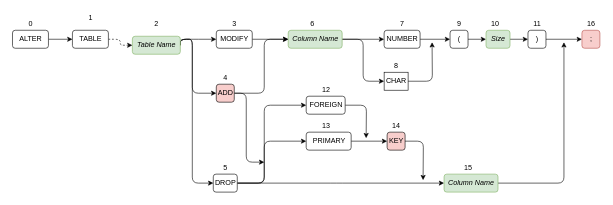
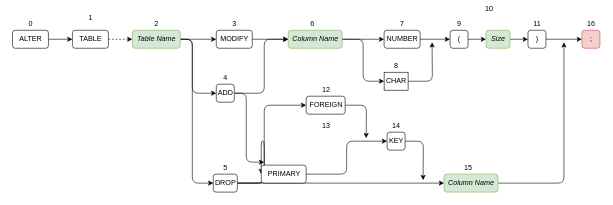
node "10": moved (495, 24) -> (489, 9)
node "Table Name": moved (156, 45) -> (156, 39)
node "ADD": fillcolor #f8cecc -> #ffffff
node "PRIMARY": moved (329, 141) -> (284, 174)
node "KEY": fillcolor #f8cecc -> #ffffff
